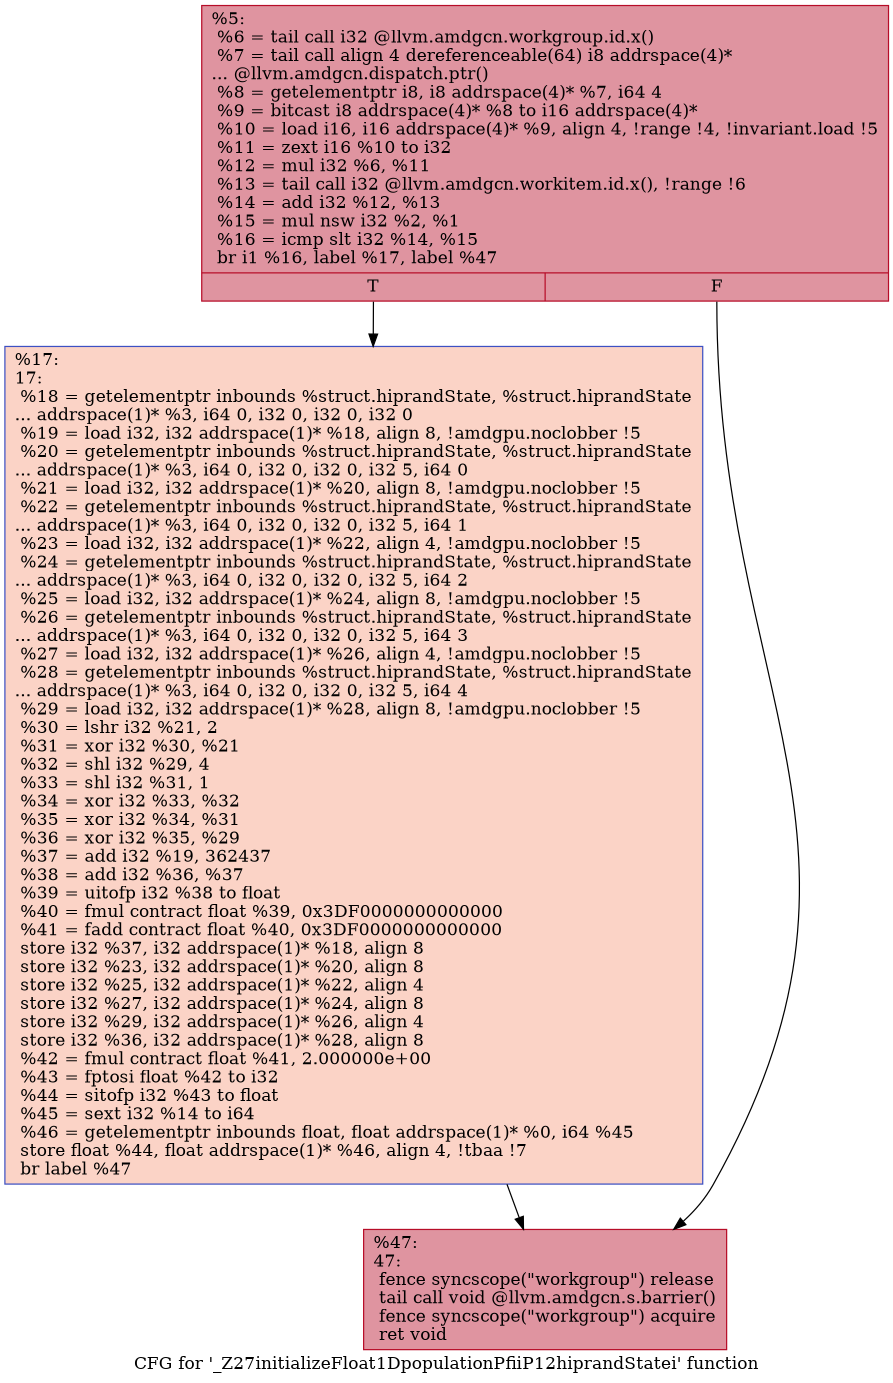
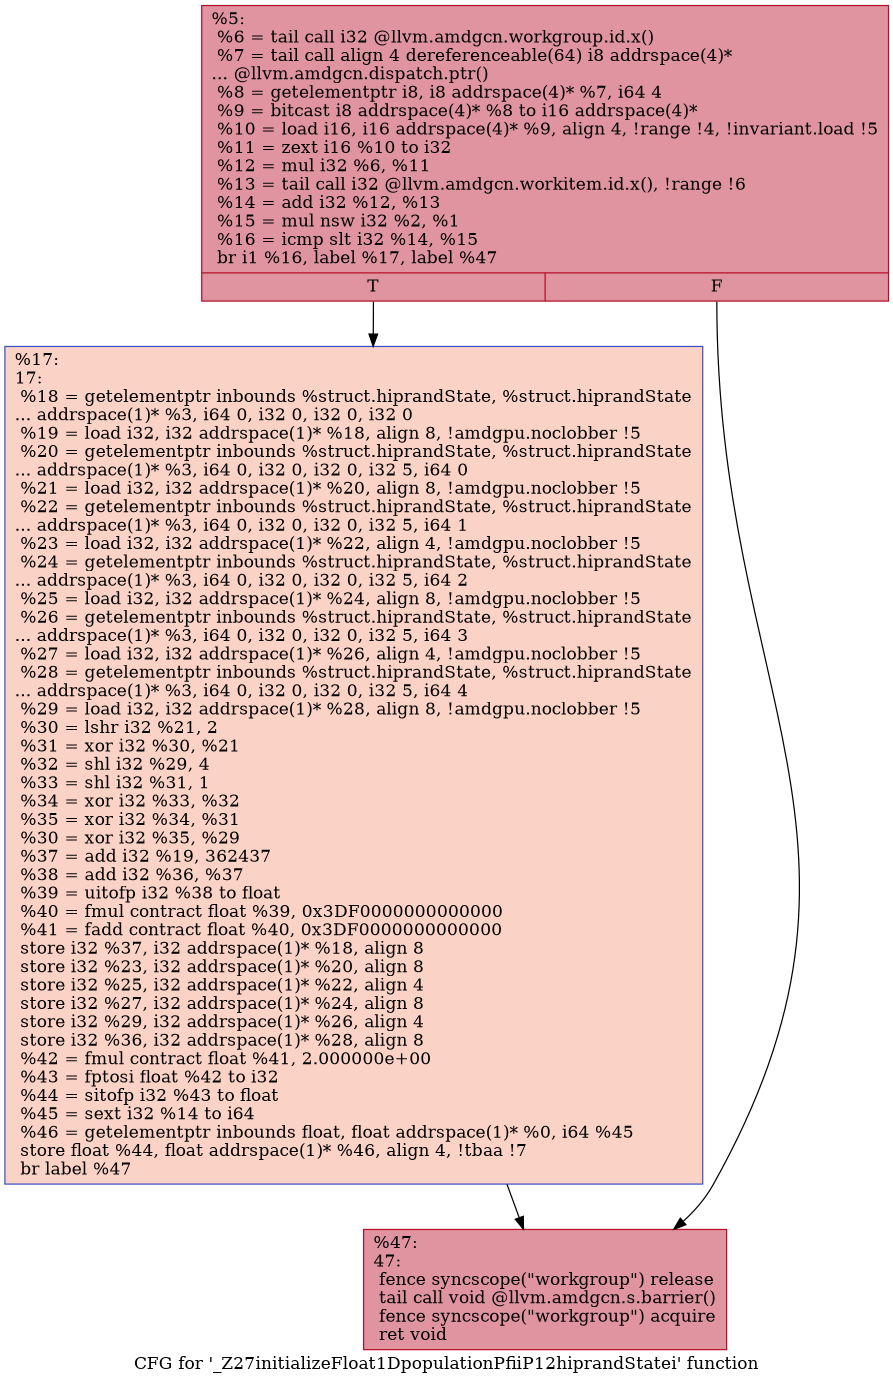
node "%17:": text "%36 = xor i32 %35, %29" -> "%30 = xor i32 %35, %29"
